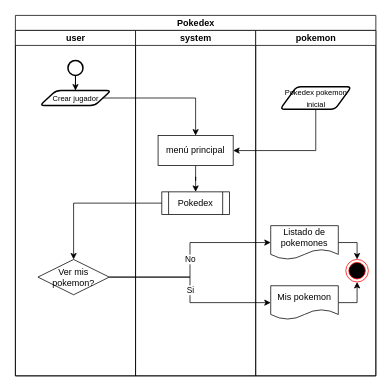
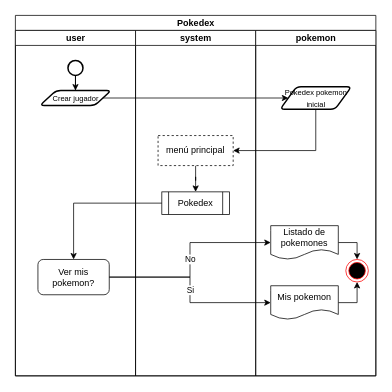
edge "Crear jugador" -> "menú principal": now "Crear jugador" -> "Pokedex pokemon inicial"
node "menú principal": style solid -> dashed
node "Ver mis pokemon?": shape diamond -> rounded rectangle
